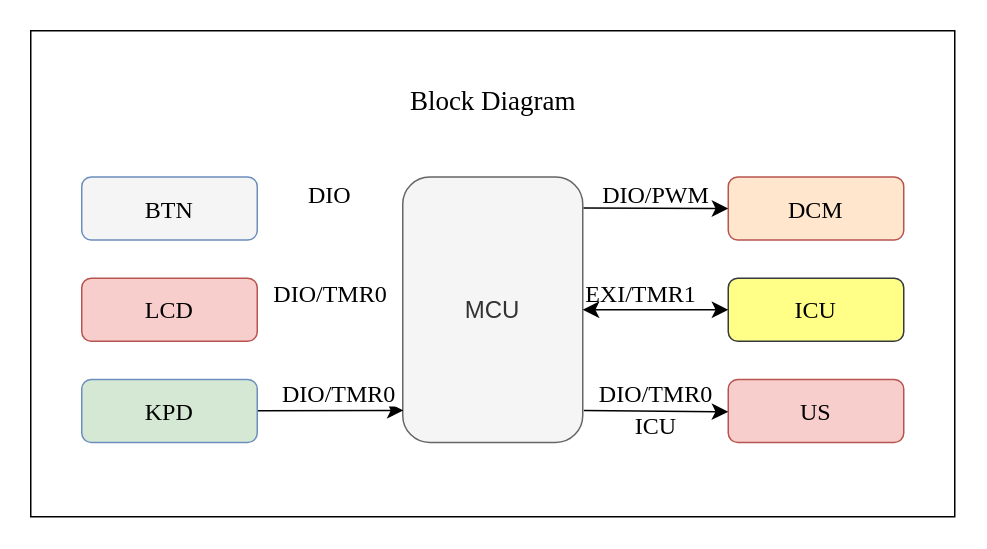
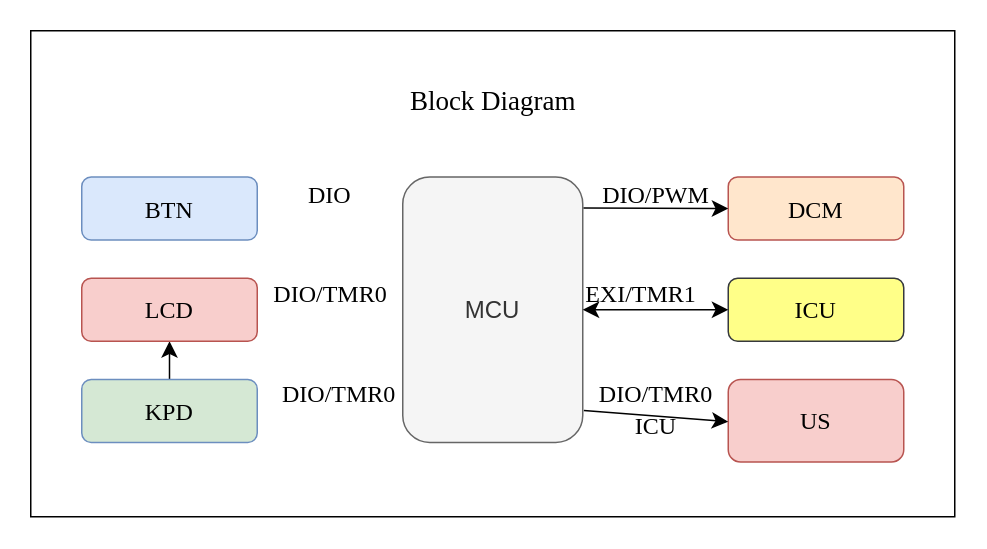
node "BTN": fillcolor #f5f5f5 -> #dae8fc
edge "KPD" -> "MCU": now "KPD" -> "LCD"
node "US": size 176x63 -> 176x83
